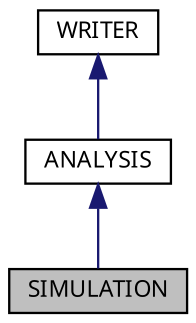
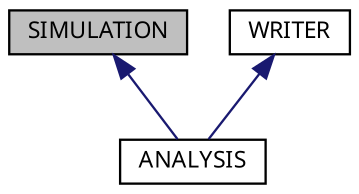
edge "SIMULATION" -> "ANALYSIS": reversed
